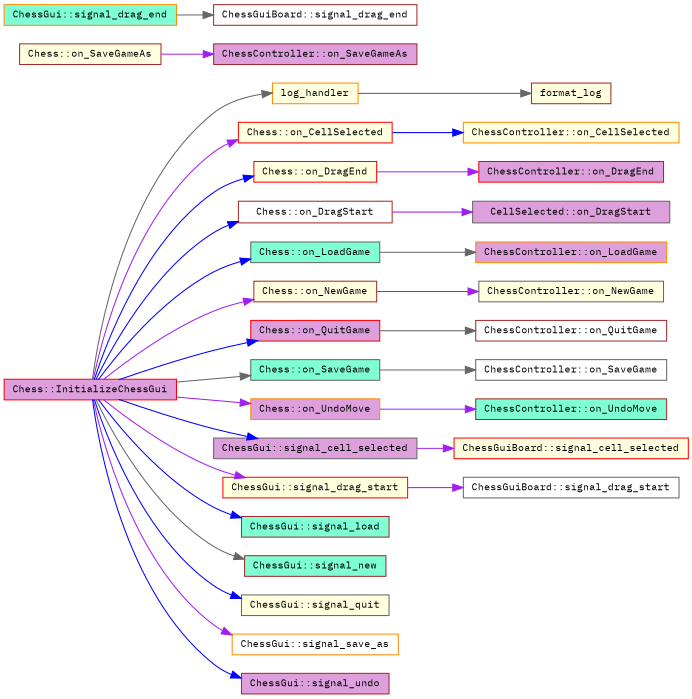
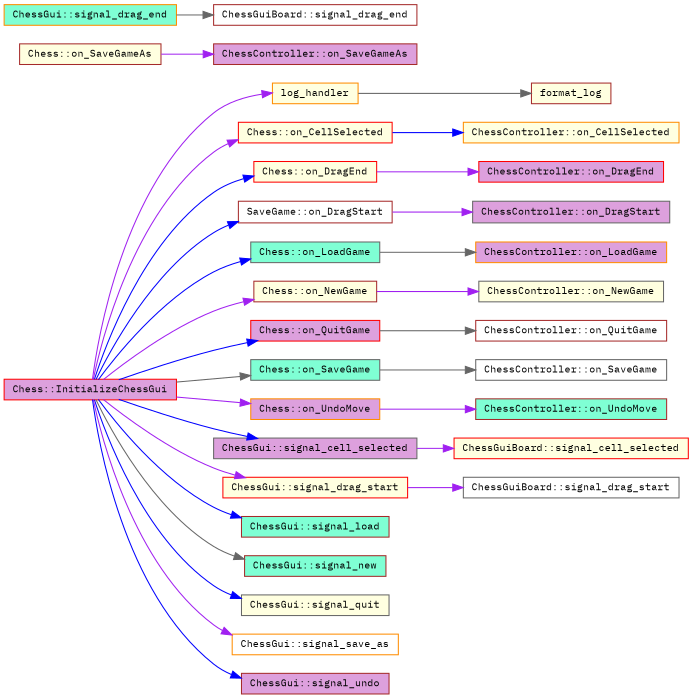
edge "Chess::InitializeChessGui" -> "log_handler": color gray40 -> purple
node "Chess::on_DragStart": label "Chess::on_DragStart" -> "SaveGame::on_DragStart"
node "CellSelected::on_DragStart": label "CellSelected::on_DragStart" -> "ChessController::on_DragStart"
